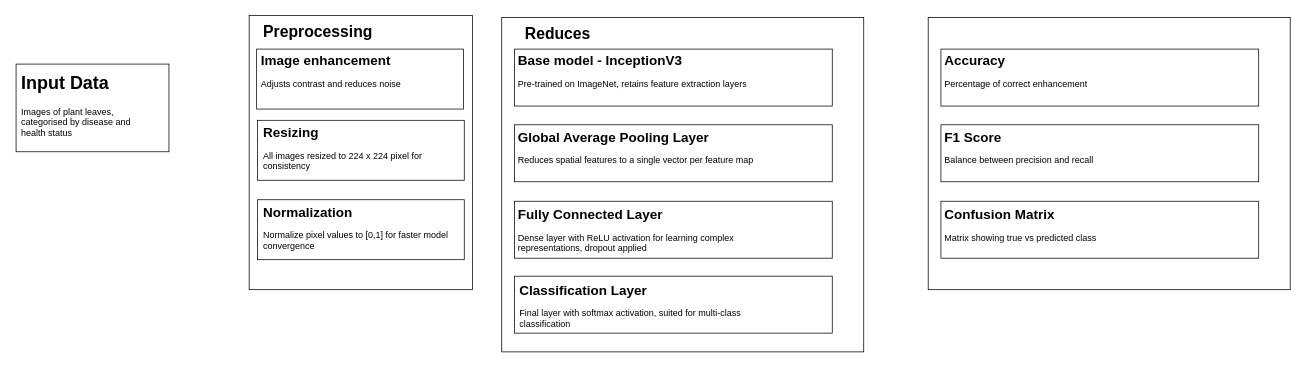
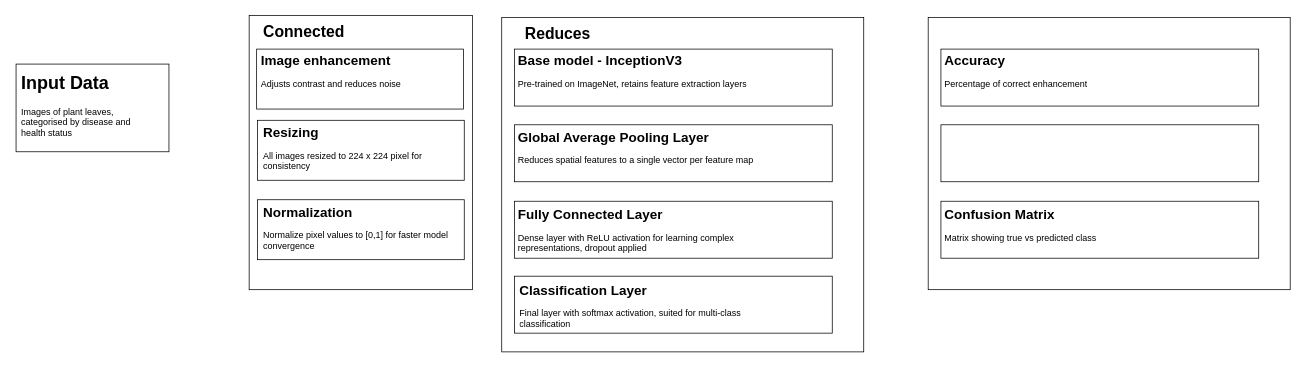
node "Preprocessing": label "Preprocessing" -> "Connected"
node "F1 Score Balance between precision and recall": removed
